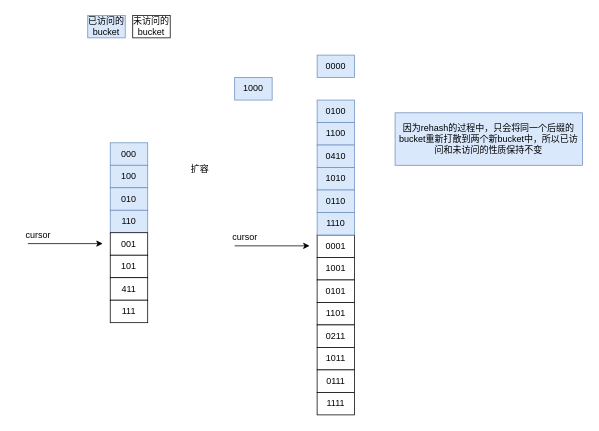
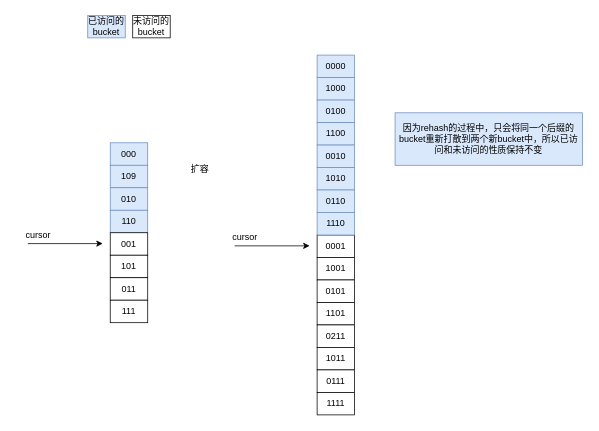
node "1000": moved (253, 89) -> (336, 89)
node "0410": label "0410" -> "0010"
node "100": label "100" -> "109"
node "411": label "411" -> "011"
